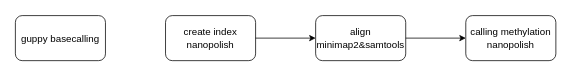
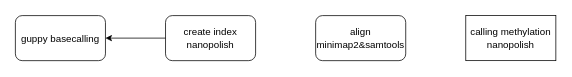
edge "create index nanopolish" -> "align minimap2&samtools": now "create index nanopolish" -> "guppy basecalling"
edge "align minimap2&samtools" -> "calling methylation nanopolish": removed
node "calling methylation nanopolish": shape rounded rectangle -> rectangle
